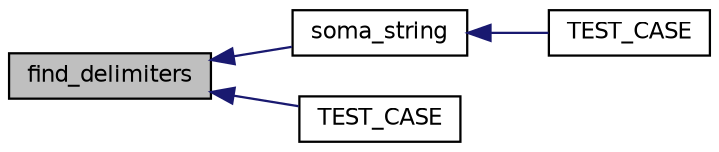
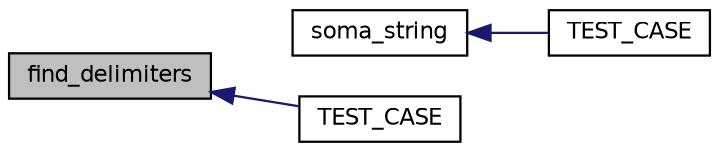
edge "soma_string" -> "find_delimiters": removed
